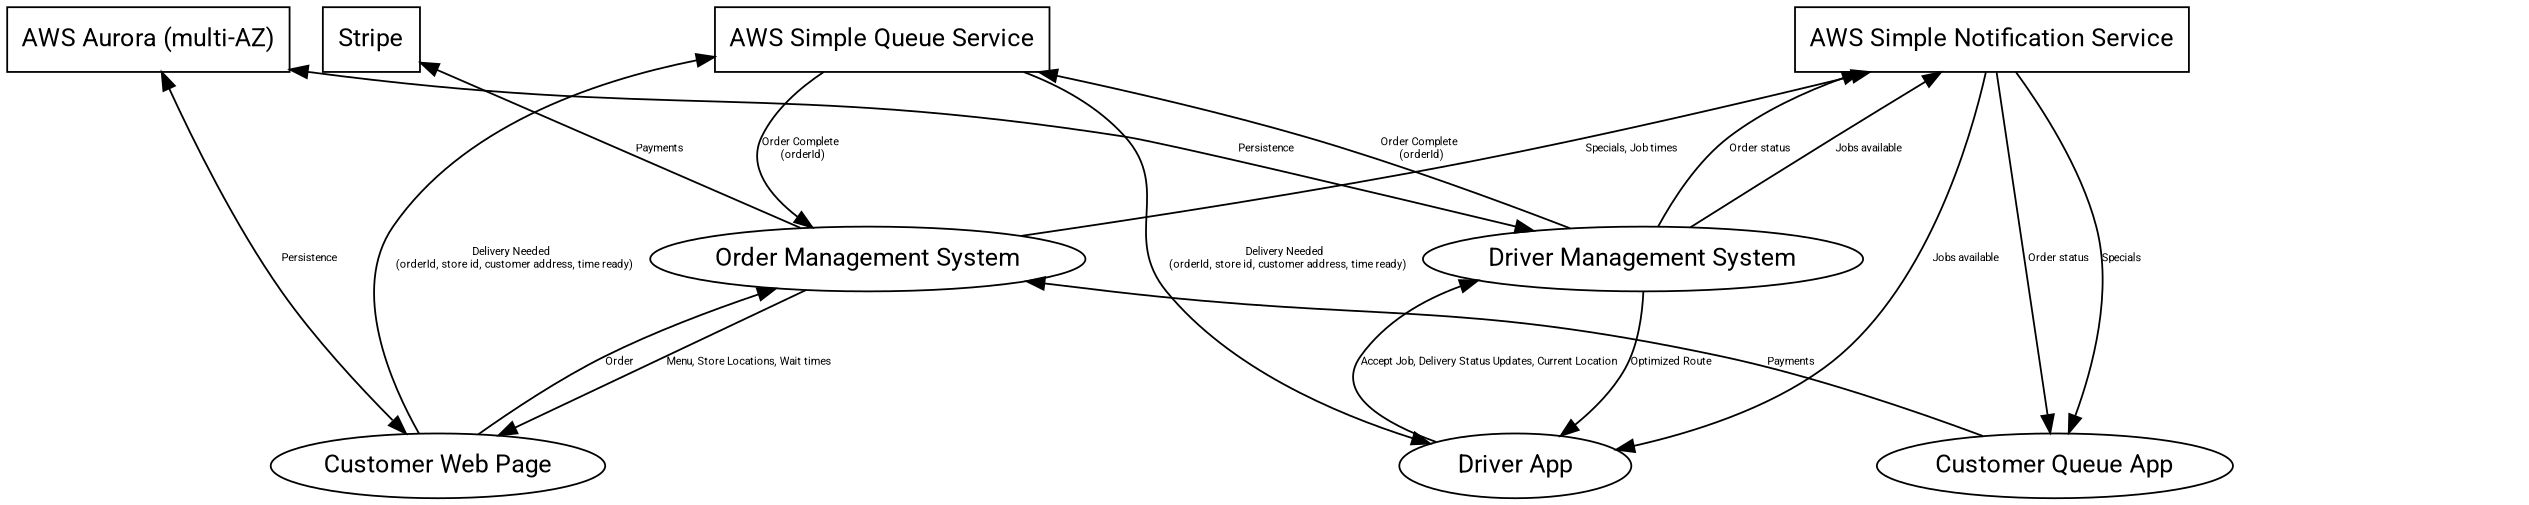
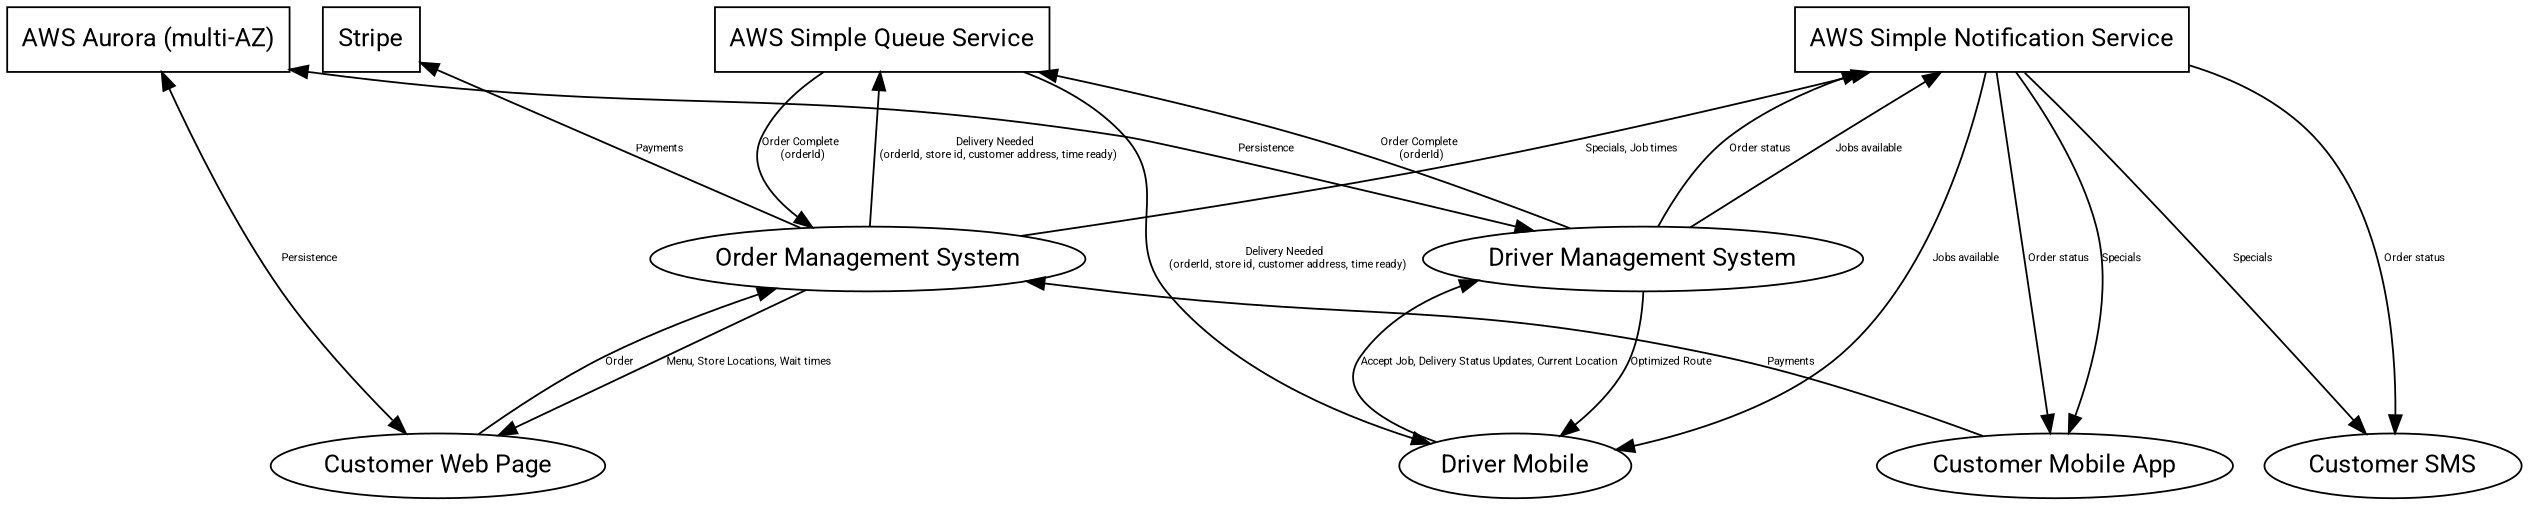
edge "Customer Web Page" -> "AWS Simple Queue Service": now "Order Management System" -> "AWS Simple Queue Service"
node "Driver App": label "Driver App" -> "Driver Mobile"
node "Customer Queue App": label "Customer Queue App" -> "Customer Mobile App"
node "Customer SMS": added
